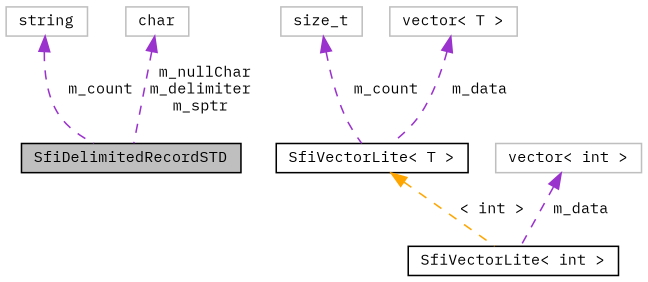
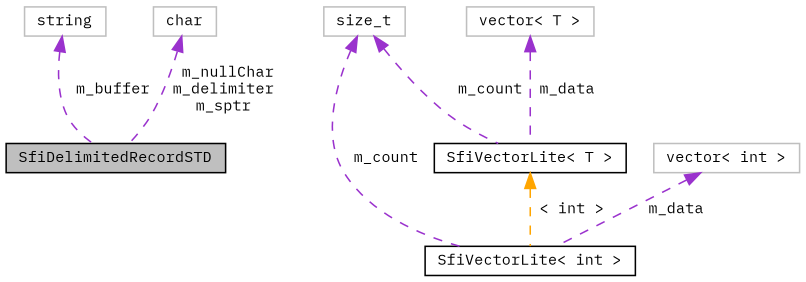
edge "SfiDelimitedRecordSTD" -> "string": label " m_count" -> " m_buffer"
edge "SfiVectorLite< int >" -> "size_t": added, label "m_count"
